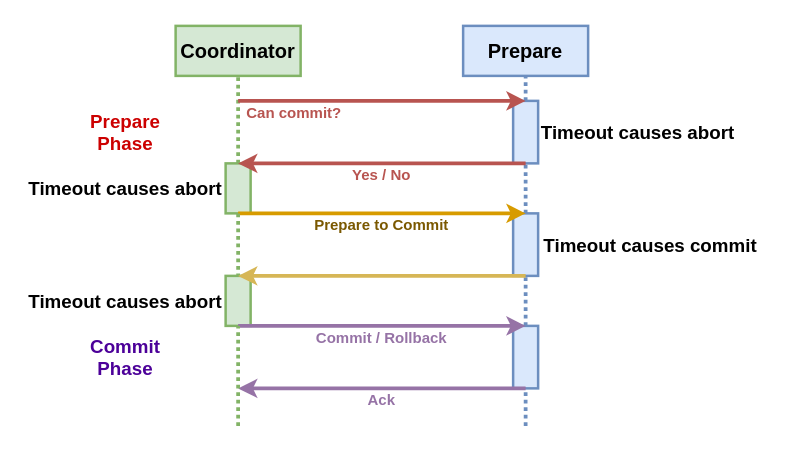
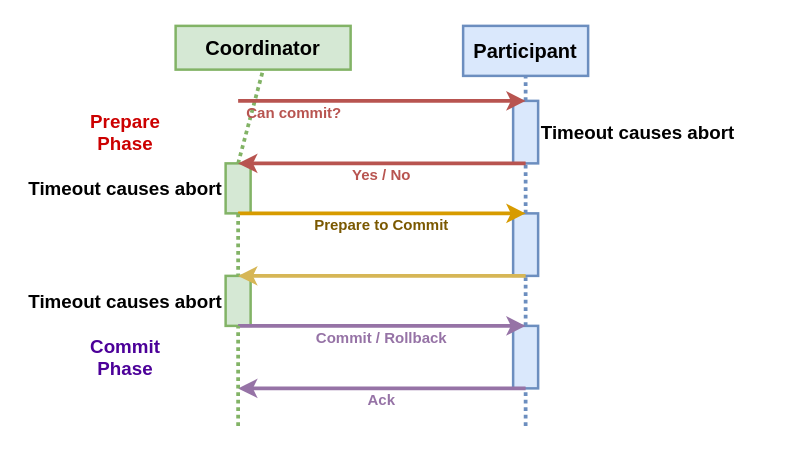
node "Coordinator": size 125x50 -> 175x44
node "Prepare": label "Prepare" -> "Participant"
node "Timeout causes commit": removed
